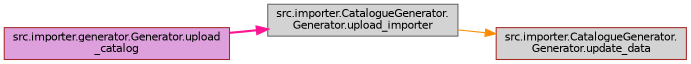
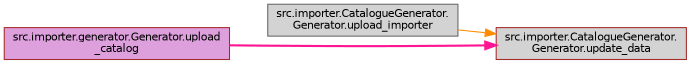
edge "src.importer.generator.Generator.upload _catalog" -> "src.importer.CatalogueGenerator. Generator.upload_importer": now "src.importer.generator.Generator.upload _catalog" -> "src.importer.CatalogueGenerator. Generator.update_data"
